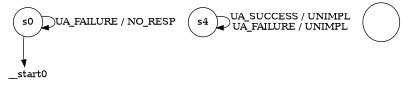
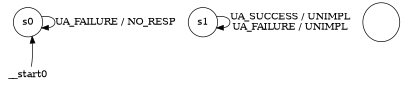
node "s4": label "s4" -> "s1"
edge "s0" -> "__start0": reversed
